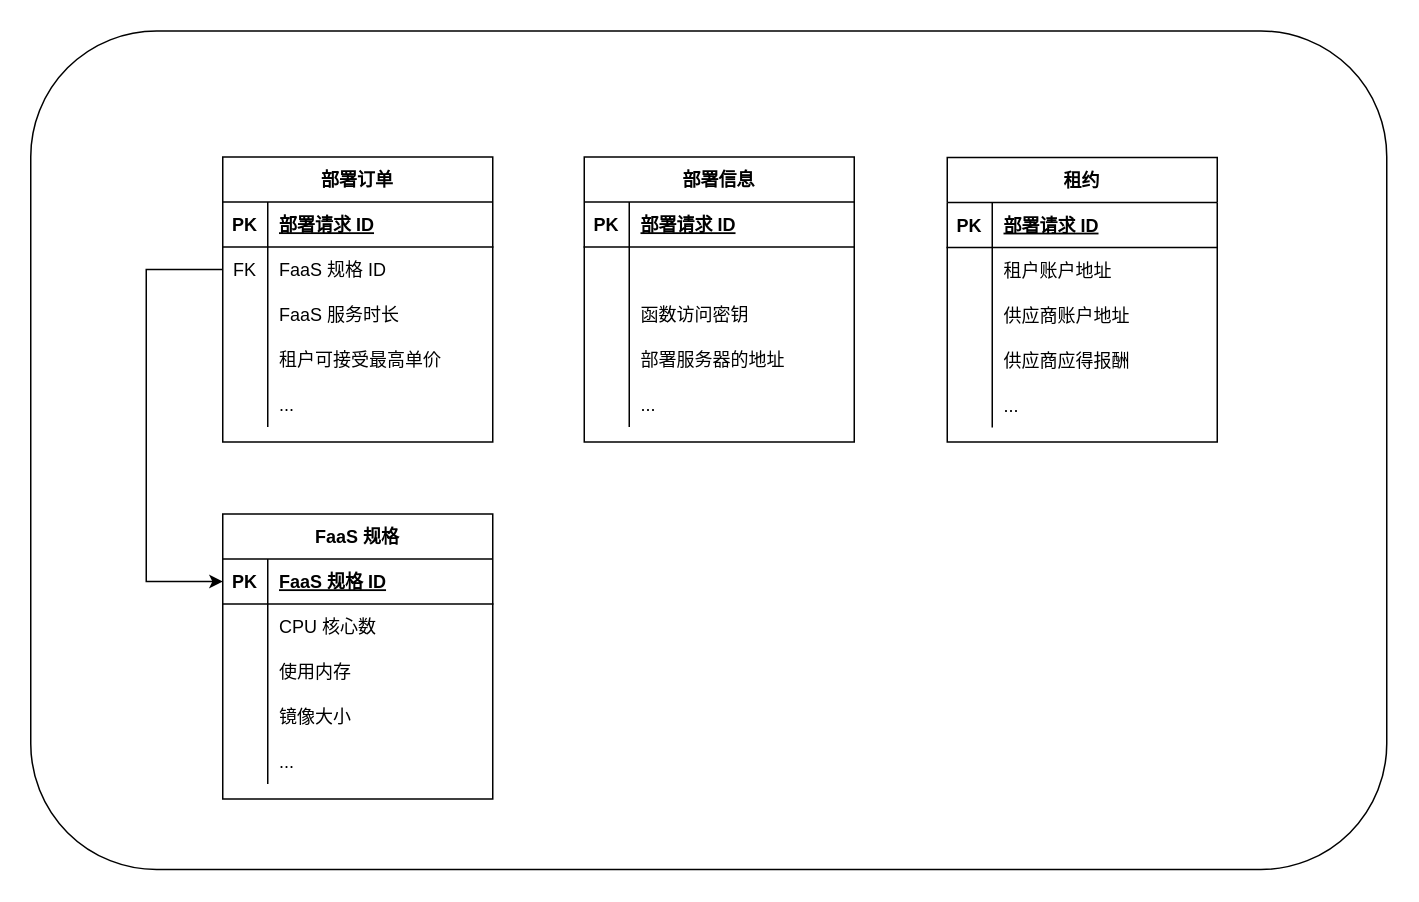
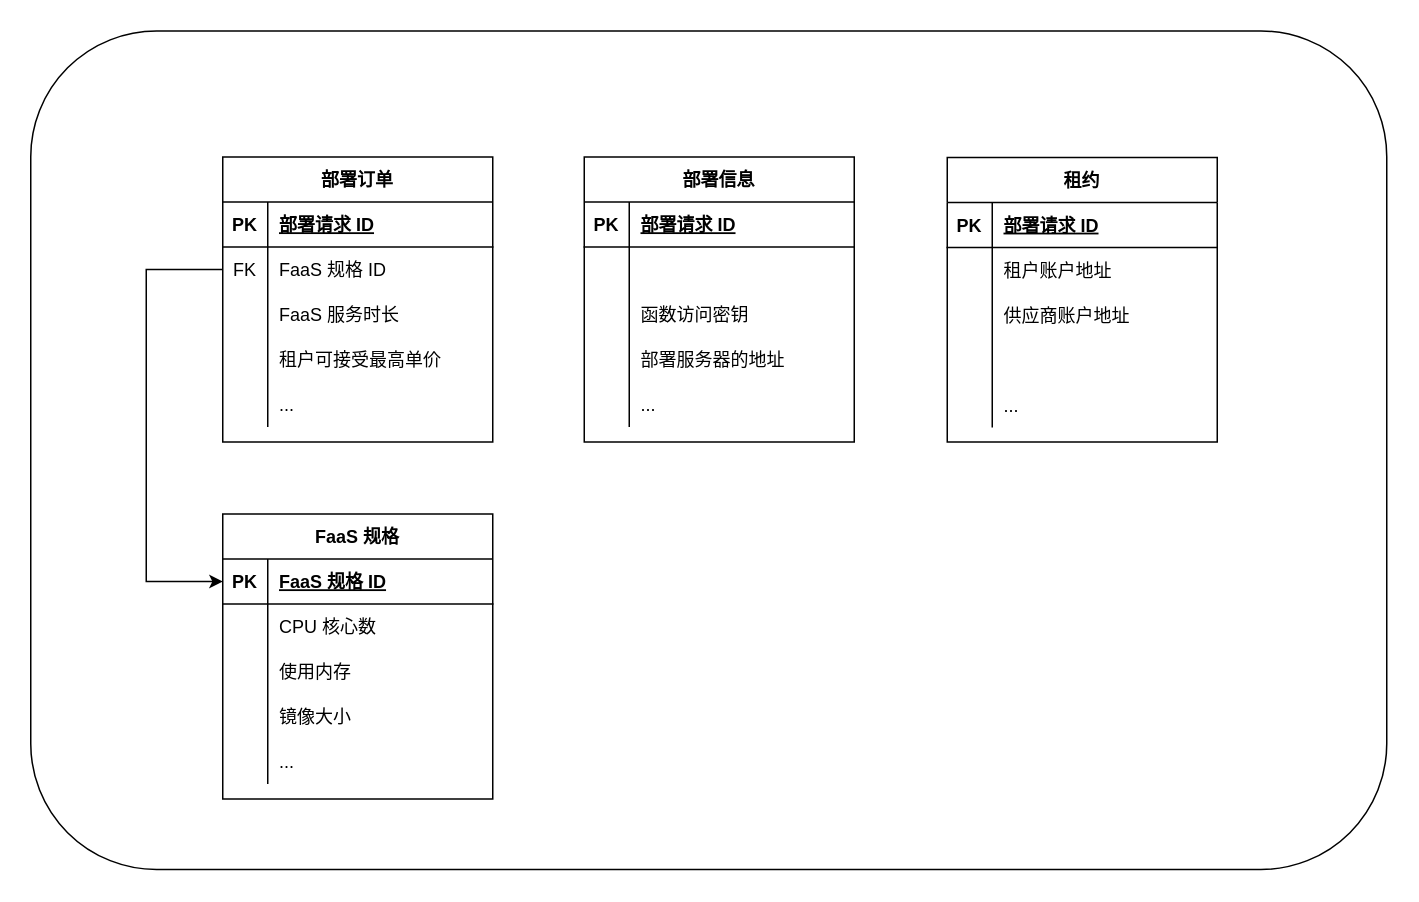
node "供应商应得报酬": removed
